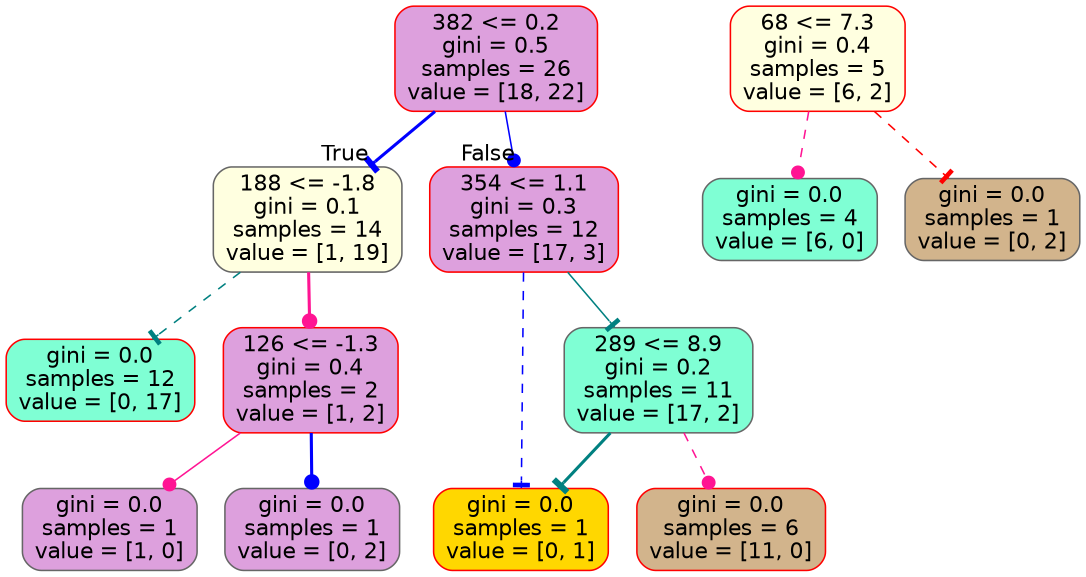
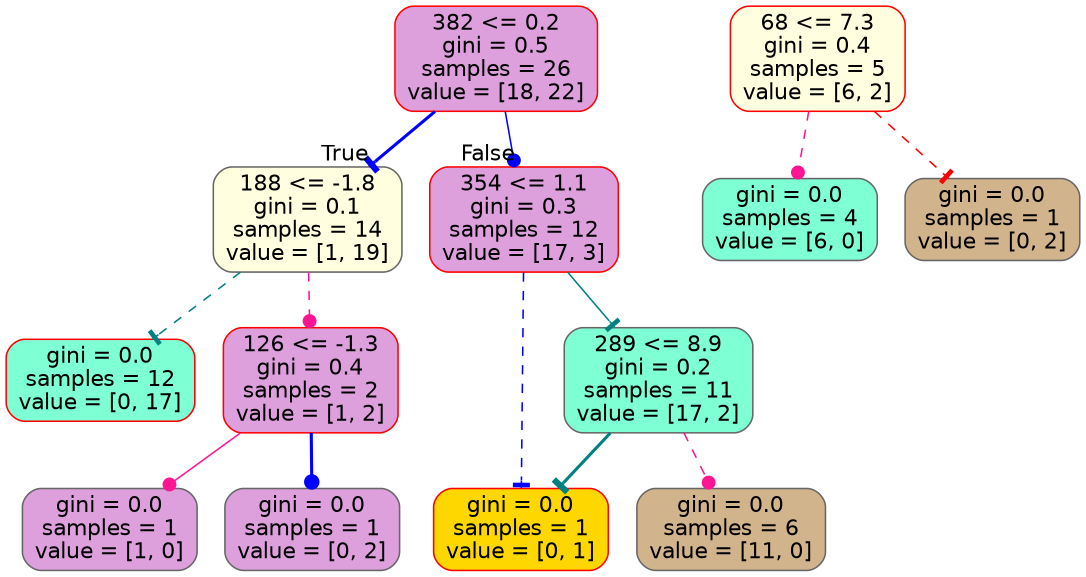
edge "188 <= -1.8 gini = 0.1 samples = 14 value = [1, 19]" -> "126 <= -1.3 gini = 0.4 samples = 2 value = [1, 2]": style bold -> dashed
node "gini = 0.0 samples = 6 value = [11, 0]": color red -> gray40
